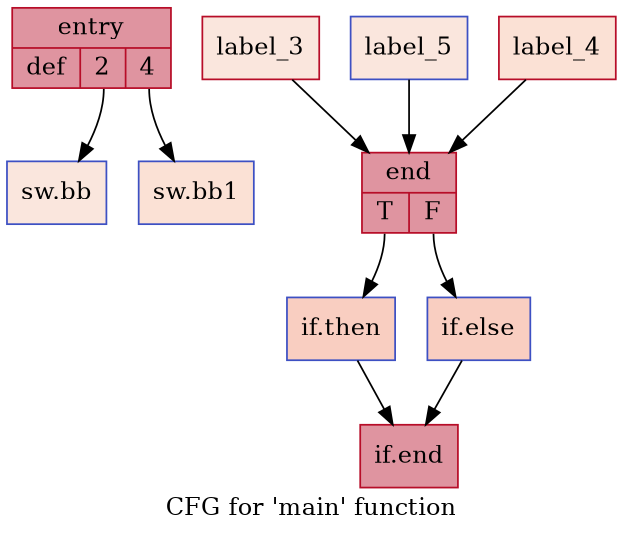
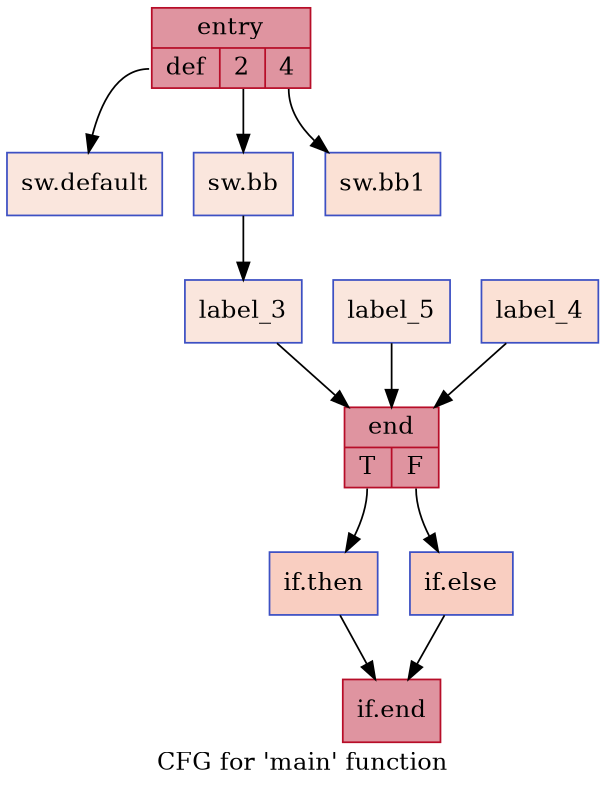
node "label_3": color #b70d28ff -> #3d50c3ff
node "label_4": color #b70d28ff -> #3d50c3ff
node "sw.default": added
edge "sw.bb" -> "label_3": added
